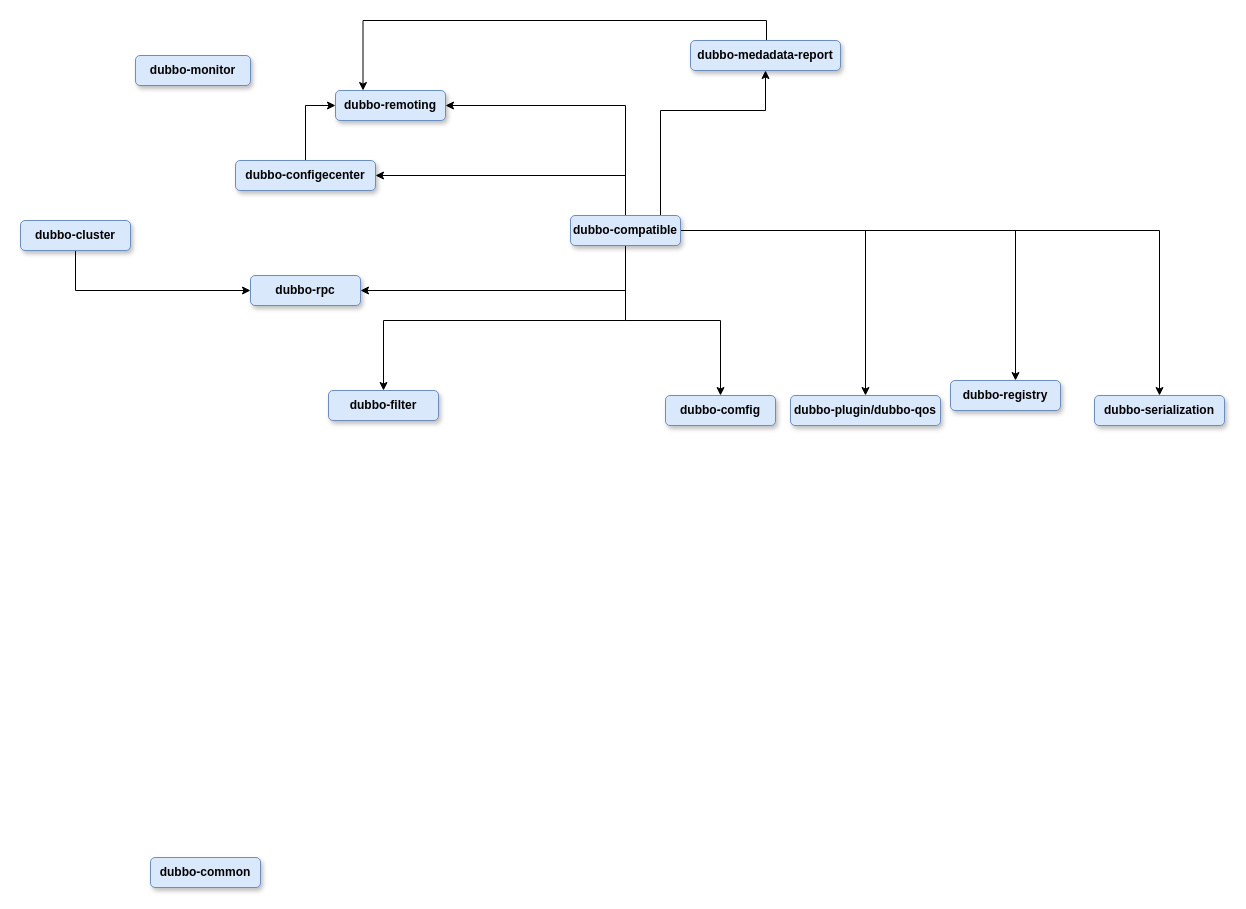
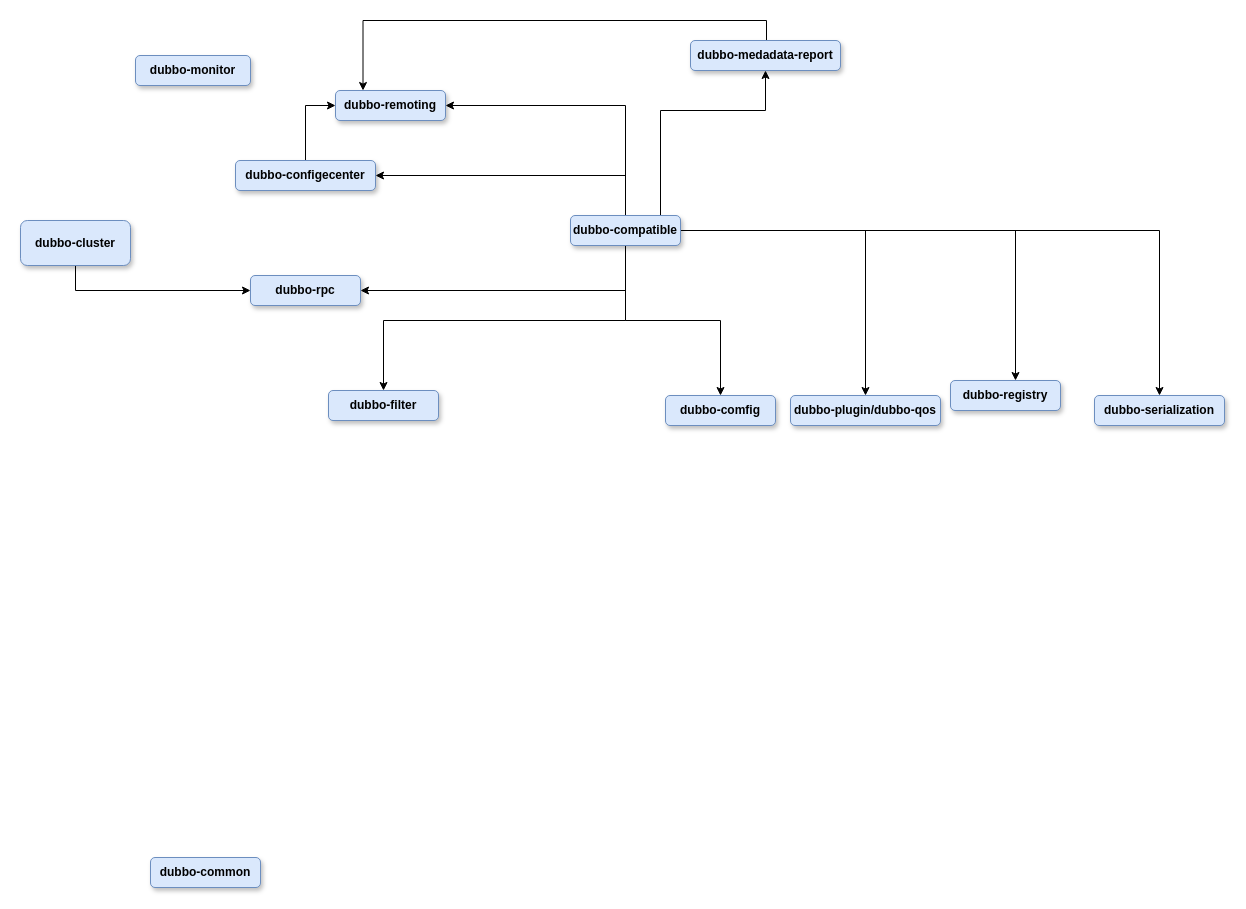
node "dubbo-cluster": size 110x30 -> 110x45
